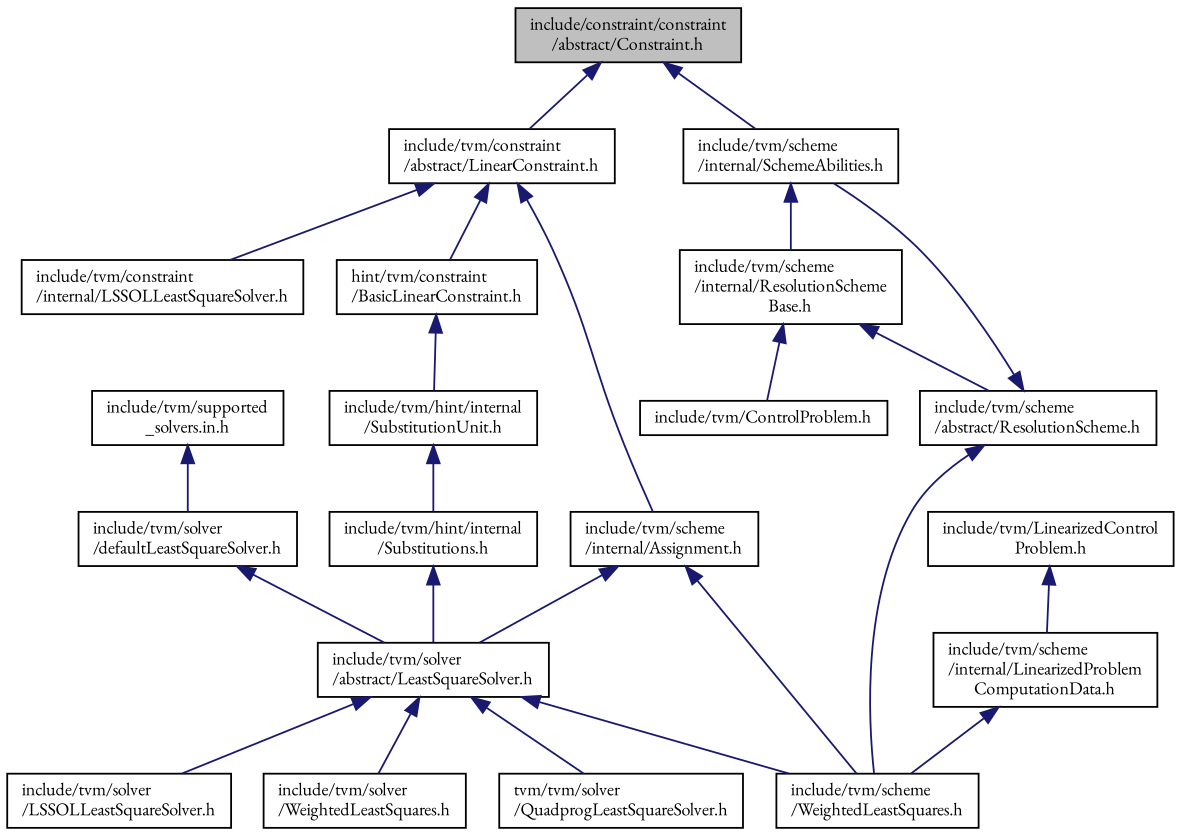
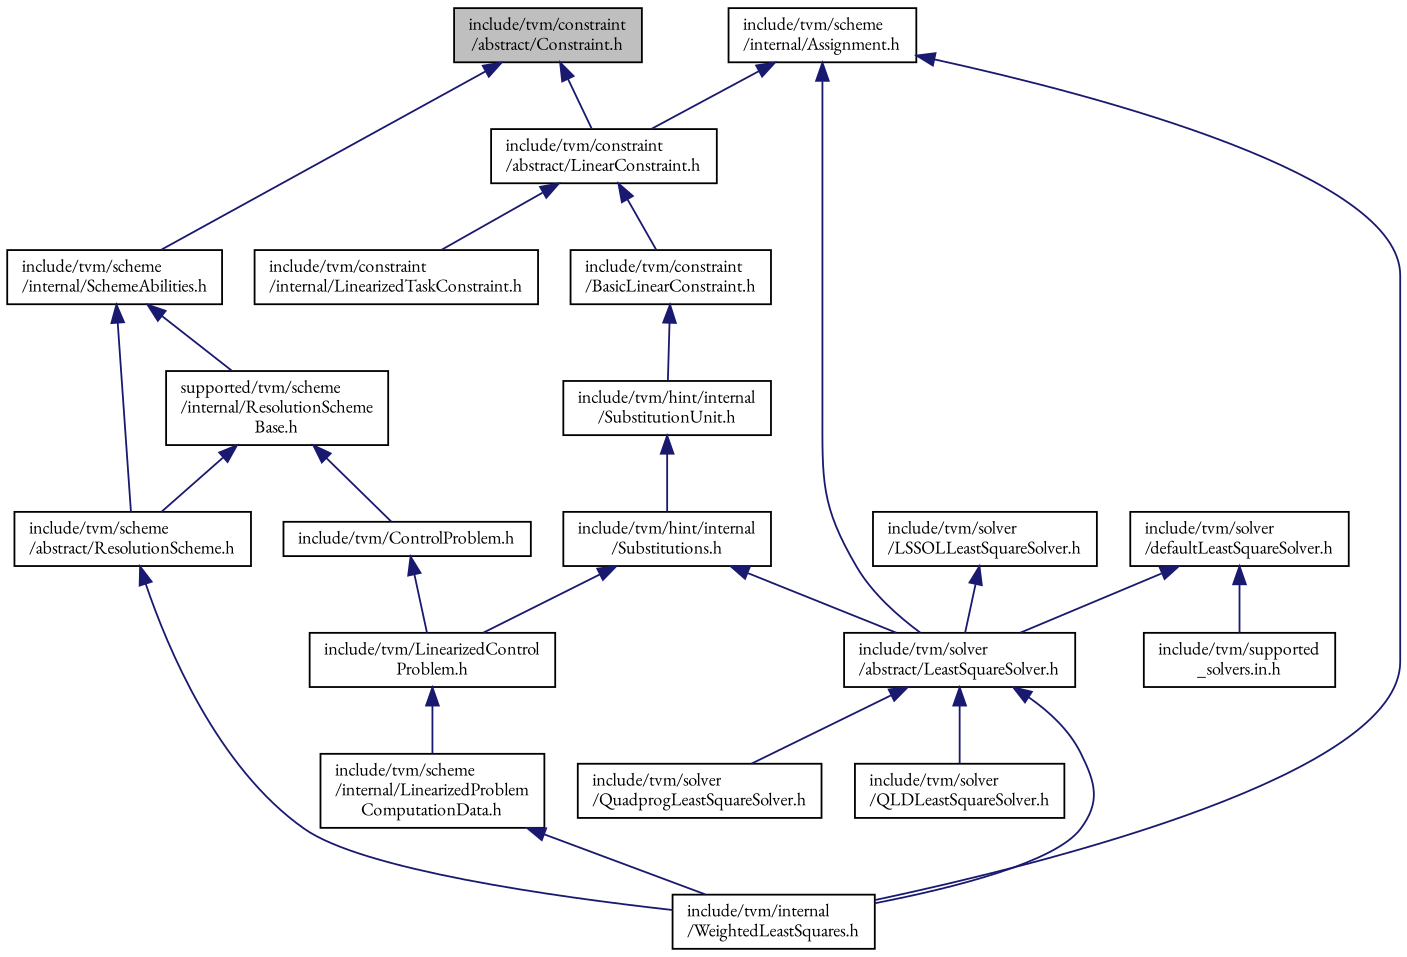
node "include/constraint/constraint /abstract/Constraint.h": label "include/constraint/constraint /abstract/Constraint.h" -> "include/tvm/constraint /abstract/Constraint.h"
edge "include/tvm/scheme /internal/SchemeAbilities.h" -> "include/tvm/scheme /abstract/ResolutionScheme.h": reversed
node "include/tvm/constraint /internal/LSSOLLeastSquareSolver.h": label "include/tvm/constraint /internal/LSSOLLeastSquareSolver.h" -> "include/tvm/constraint /internal/LinearizedTaskConstraint.h"
node "hint/tvm/constraint /BasicLinearConstraint.h": label "hint/tvm/constraint /BasicLinearConstraint.h" -> "include/tvm/constraint /BasicLinearConstraint.h"
node "include/tvm/scheme /internal/ResolutionScheme Base.h": label "include/tvm/scheme /internal/ResolutionScheme Base.h" -> "supported/tvm/scheme /internal/ResolutionScheme Base.h"
edge "include/tvm/scheme /internal/Assignment.h" -> "include/tvm/constraint /abstract/LinearConstraint.h": reversed
edge "include/tvm/solver /defaultLeastSquareSolver.h" -> "include/tvm/supported _solvers.in.h": reversed
edge "include/tvm/LinearizedControl Problem.h" -> "include/tvm/ControlProblem.h": added
edge "include/tvm/LinearizedControl Problem.h" -> "include/tvm/hint/internal /Substitutions.h": added
edge "include/tvm/solver /LSSOLLeastSquareSolver.h" -> "include/tvm/solver /abstract/LeastSquareSolver.h": reversed
node "include/tvm/solver /WeightedLeastSquares.h": label "include/tvm/solver /WeightedLeastSquares.h" -> "include/tvm/solver /QLDLeastSquareSolver.h"
node "tvm/tvm/solver /QuadprogLeastSquareSolver.h": label "tvm/tvm/solver /QuadprogLeastSquareSolver.h" -> "include/tvm/solver /QuadprogLeastSquareSolver.h"
node "include/tvm/scheme /WeightedLeastSquares.h": label "include/tvm/scheme /WeightedLeastSquares.h" -> "include/tvm/internal /WeightedLeastSquares.h"
